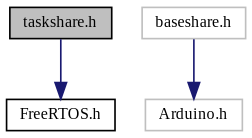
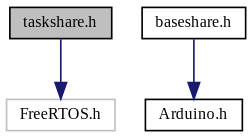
node "baseshare.h": color grey75 -> black
node "FreeRTOS.h": color black -> grey75
node "Arduino.h": color grey75 -> black
